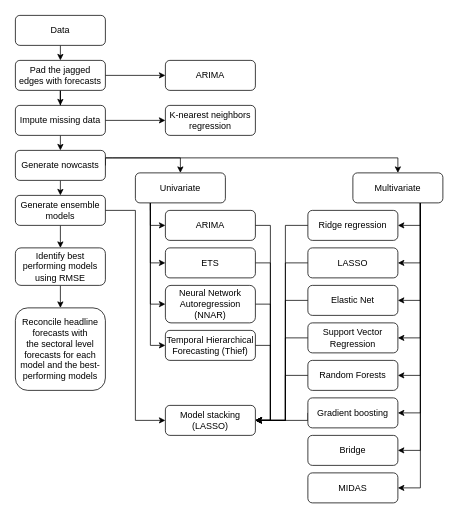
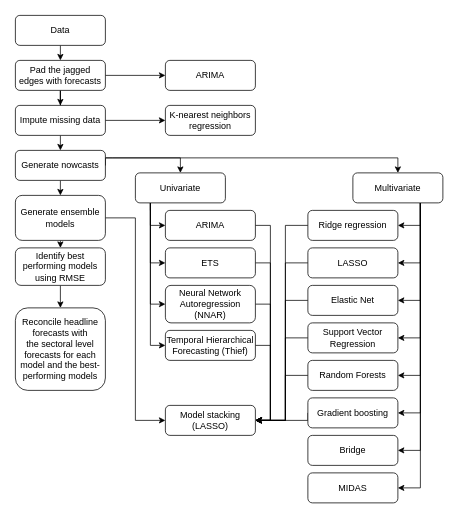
node "Generate ensemble models": size 90x30 -> 90x45
